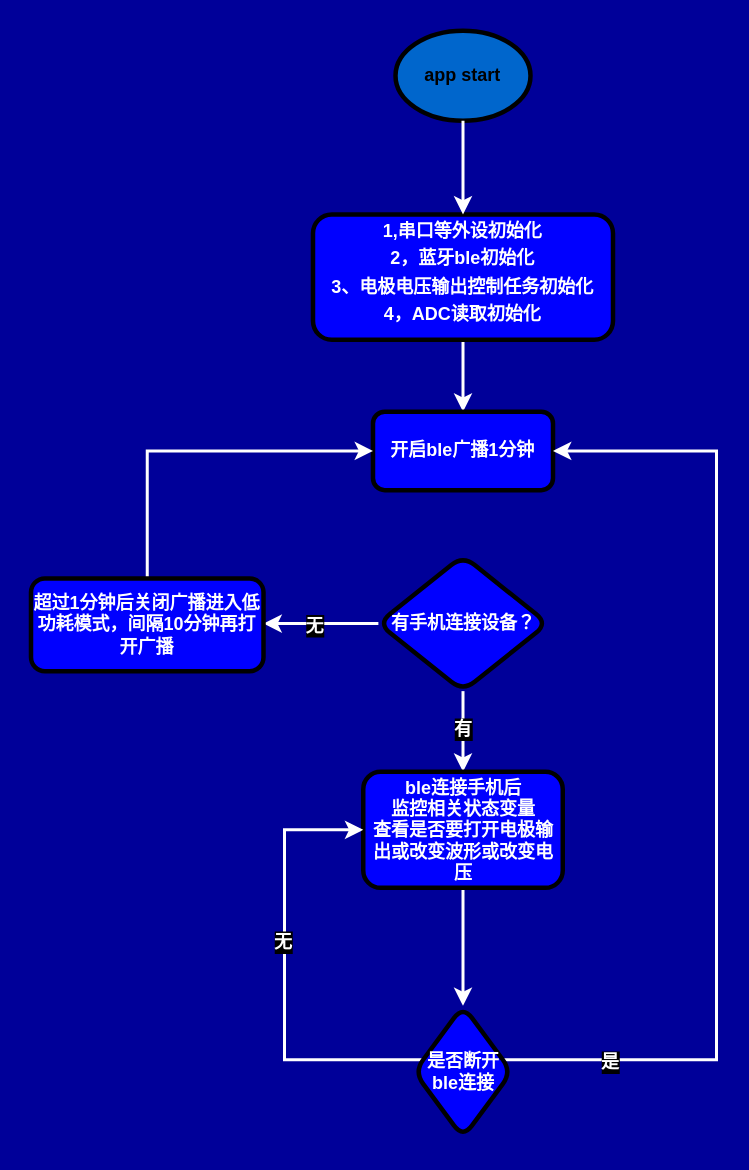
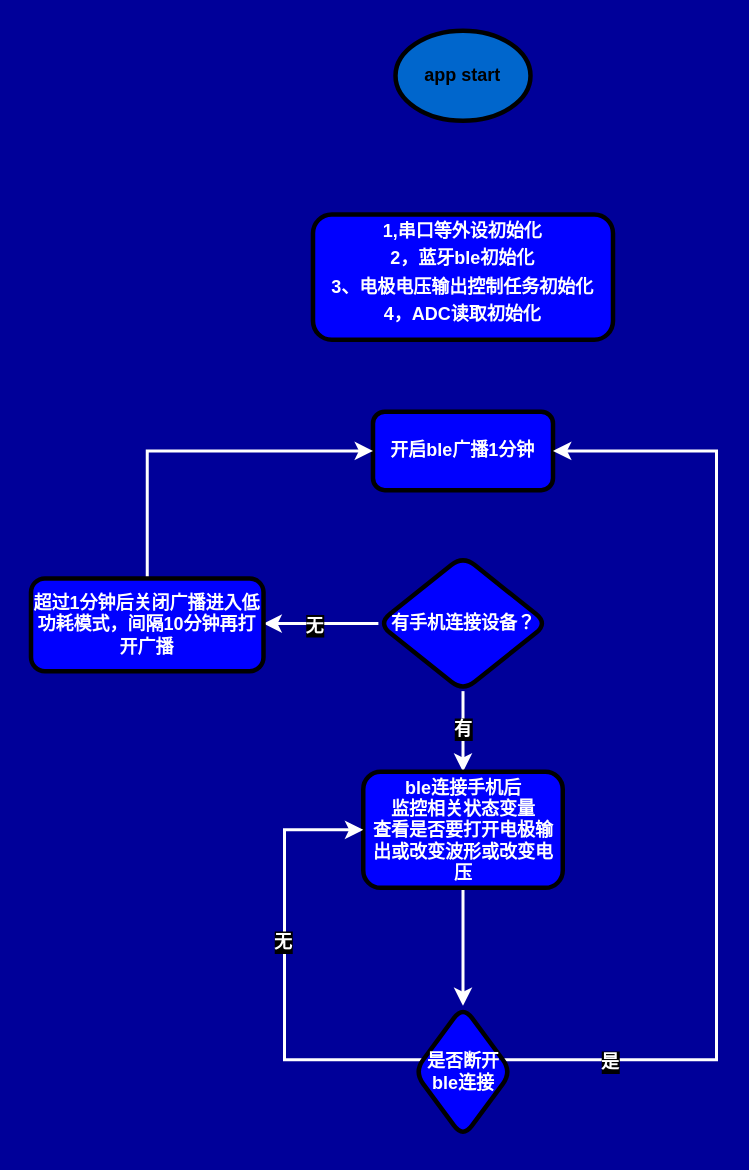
edge "app start" -> "1,串口等外设初始化 2，蓝牙ble初始化 3、电极电压输出控制任务初始化 4，ADC读取初始化": removed
edge "1,串口等外设初始化 2，蓝牙ble初始化 3、电极电压输出控制任务初始化 4，ADC读取初始化" -> "开启ble广播1分钟": removed
